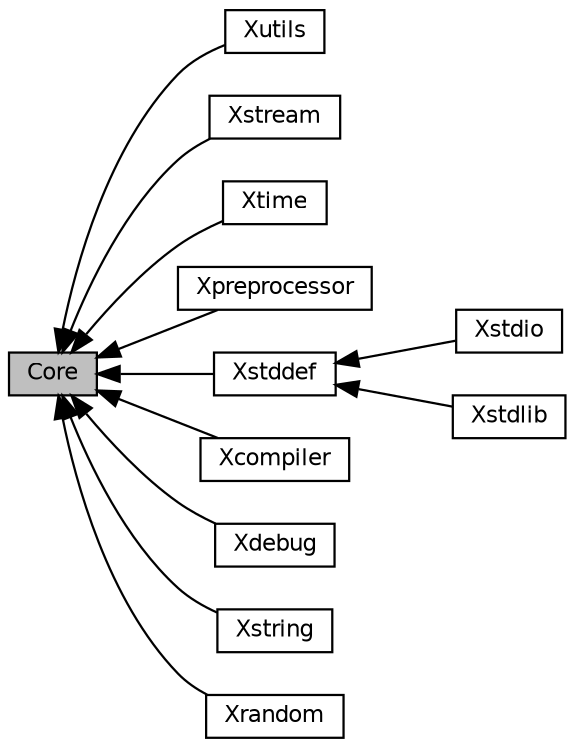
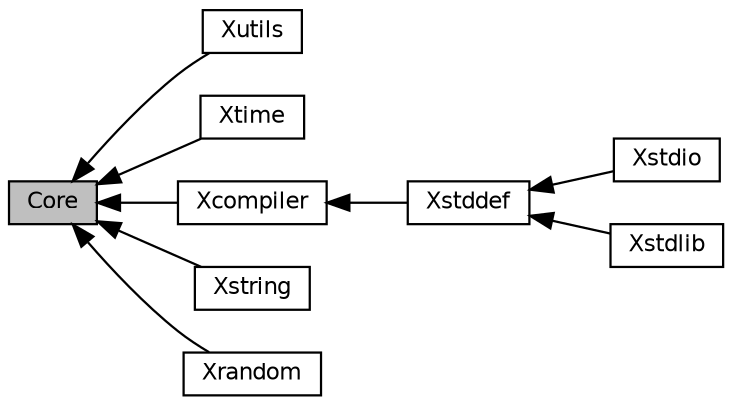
node "Xstream": removed
node "Xpreprocessor": removed
edge "Xstddef" -> "Core": now "Xstddef" -> "Xcompiler"
node "Xdebug": removed
